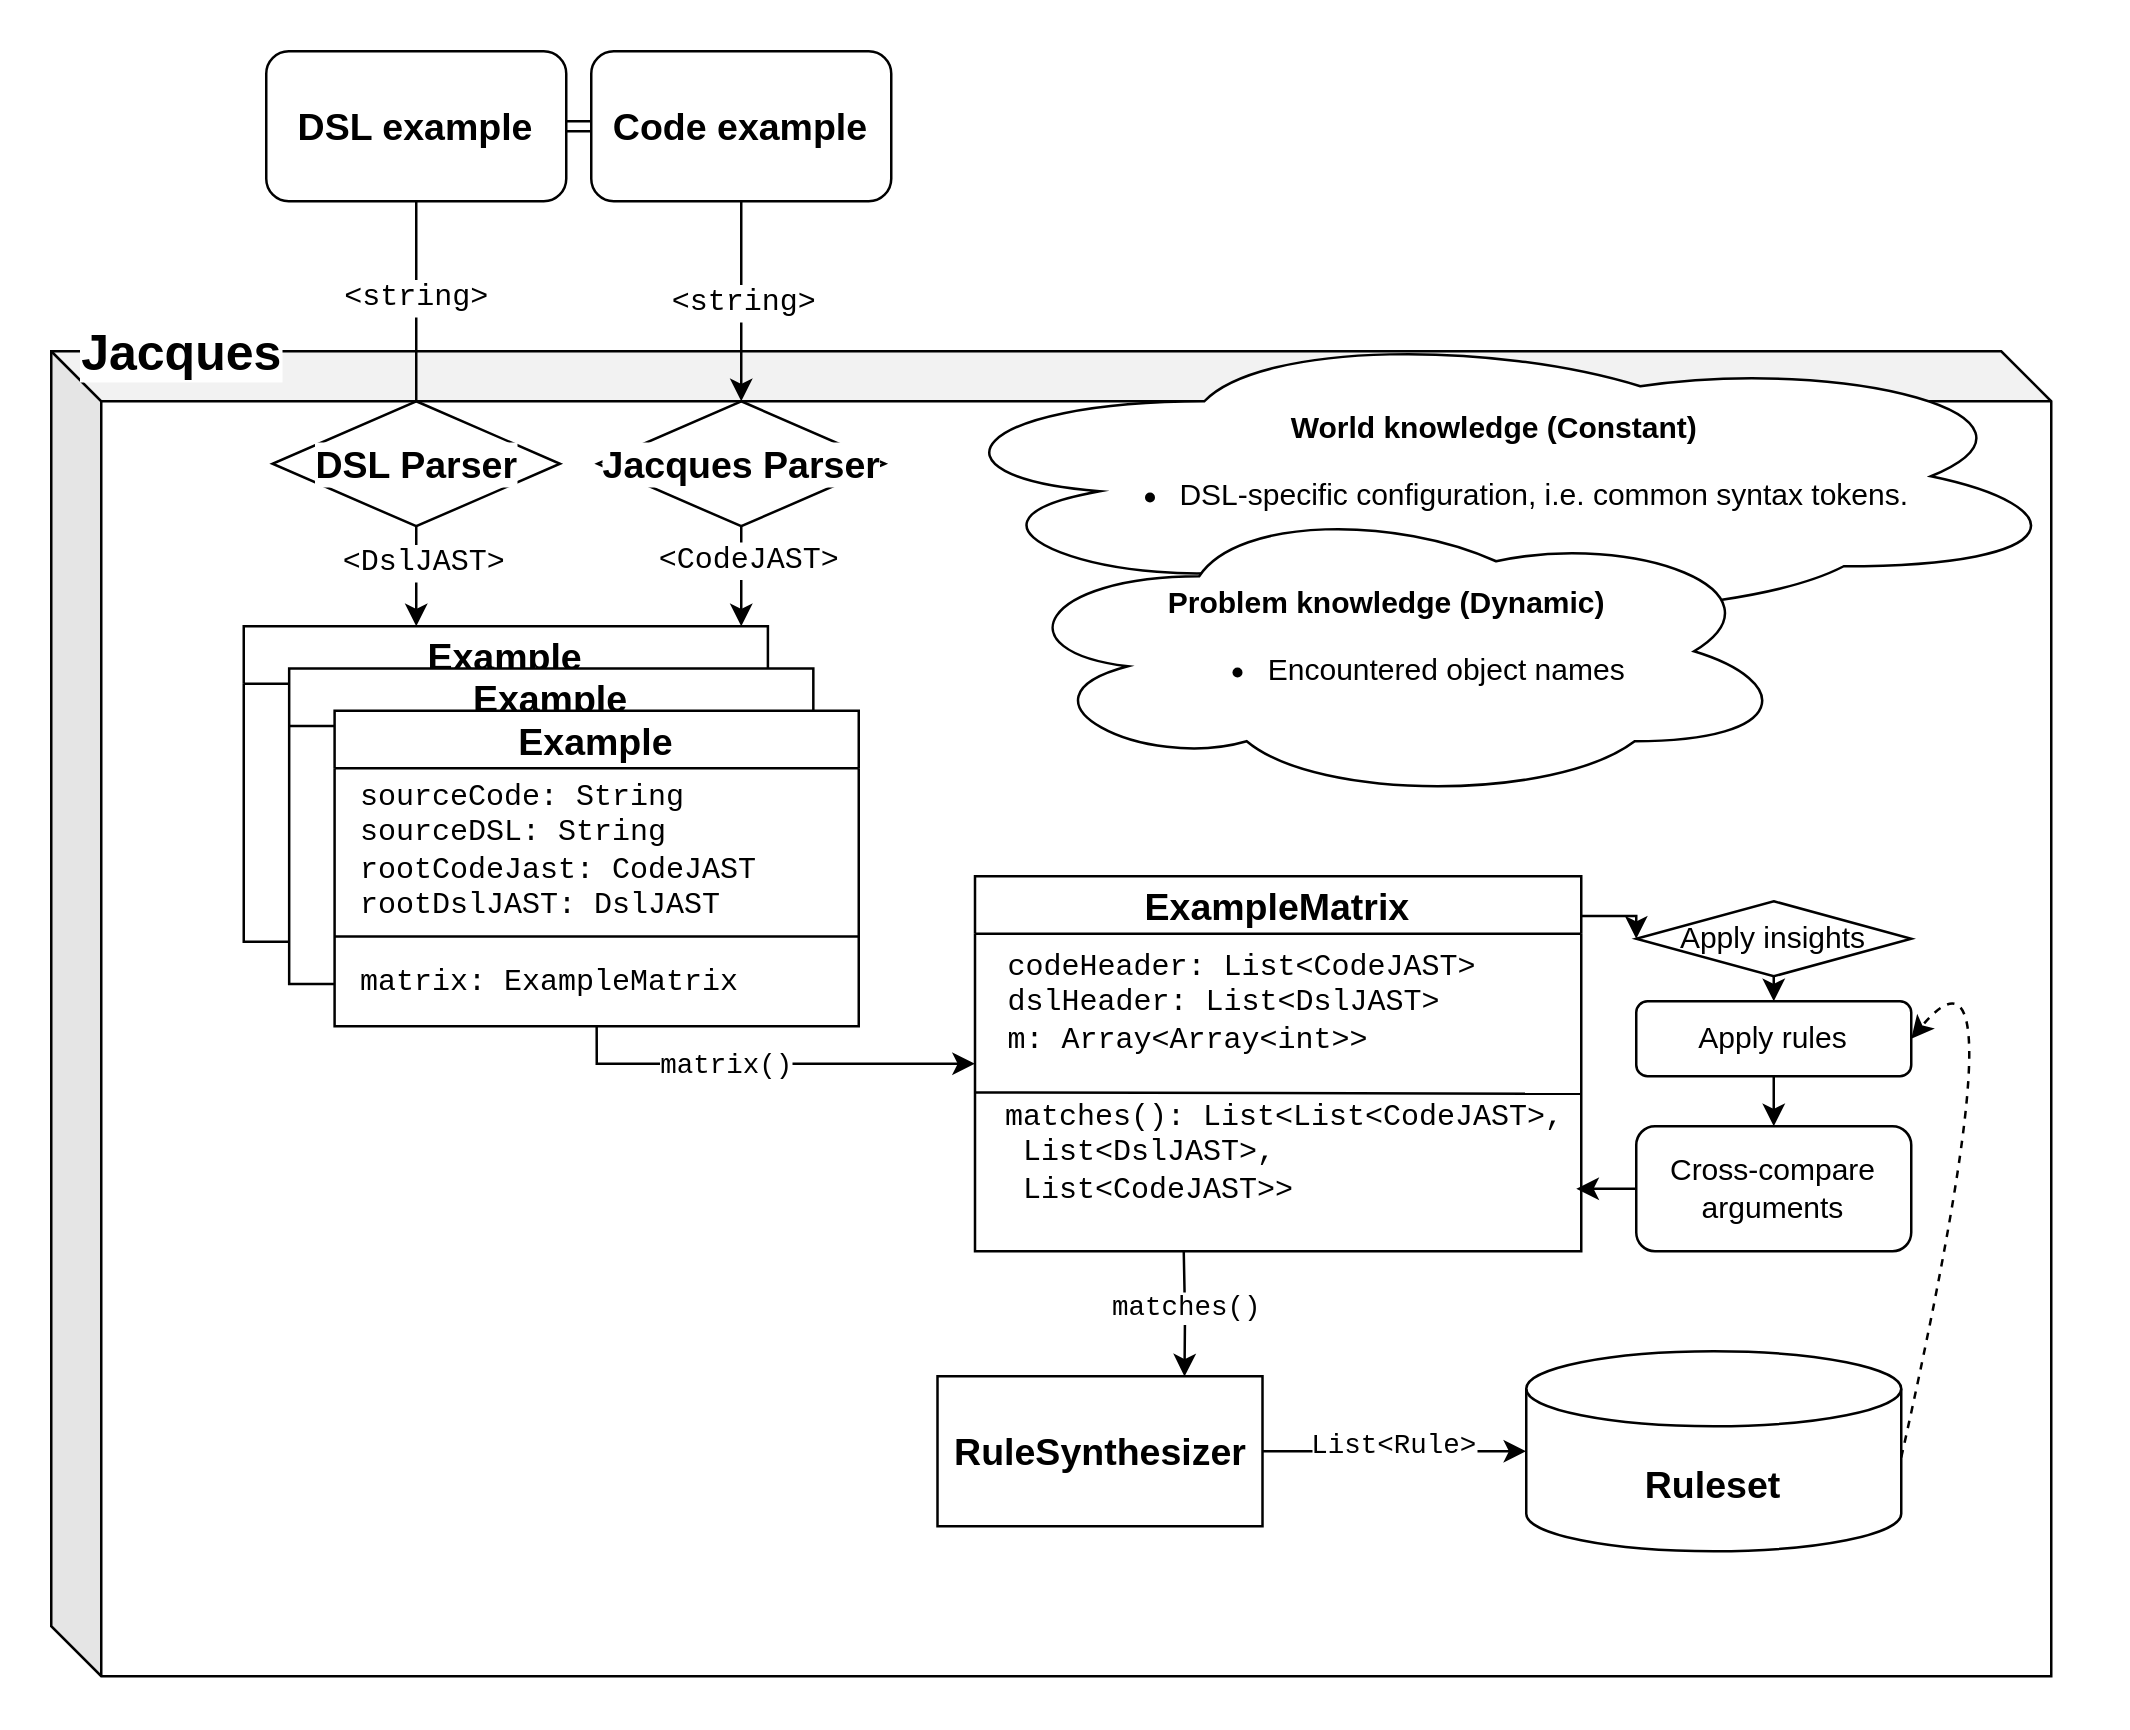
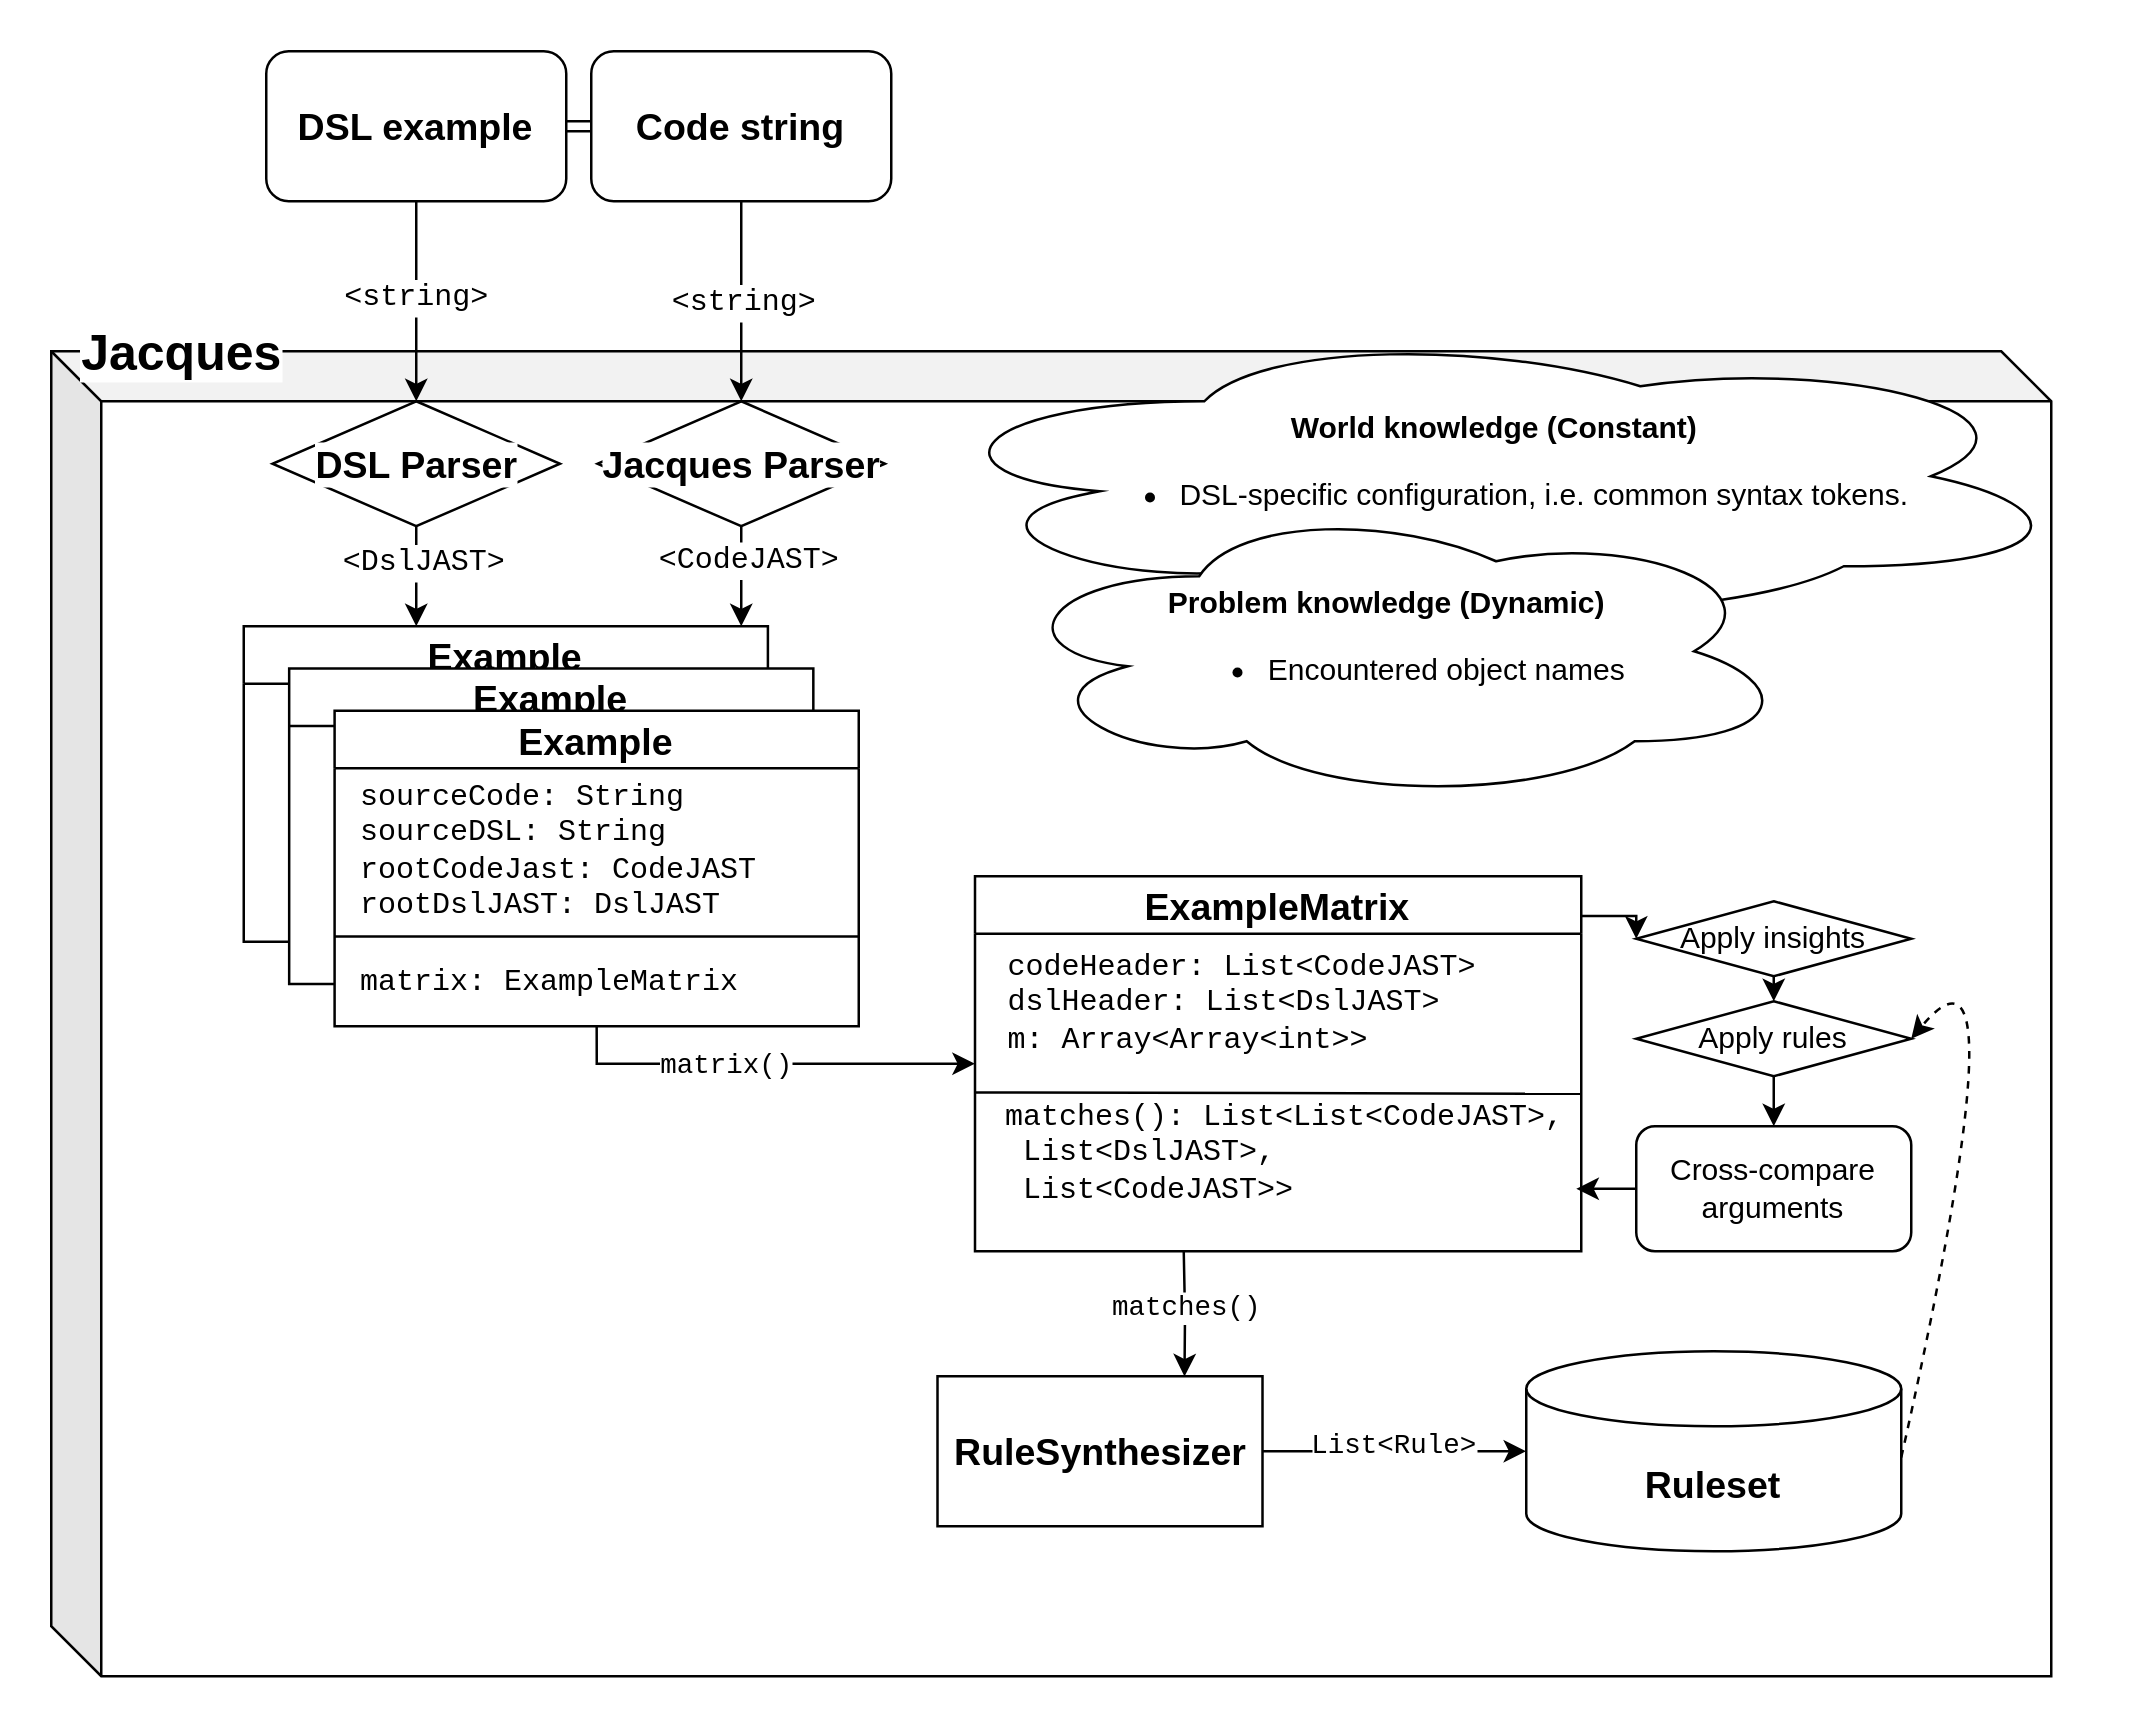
node "Code example": label "Code example" -> "Code string"
edge "DSL example" -- "DSL Parser": arrowhead none -> classic
node "Apply rules": shape rounded rectangle -> diamond
